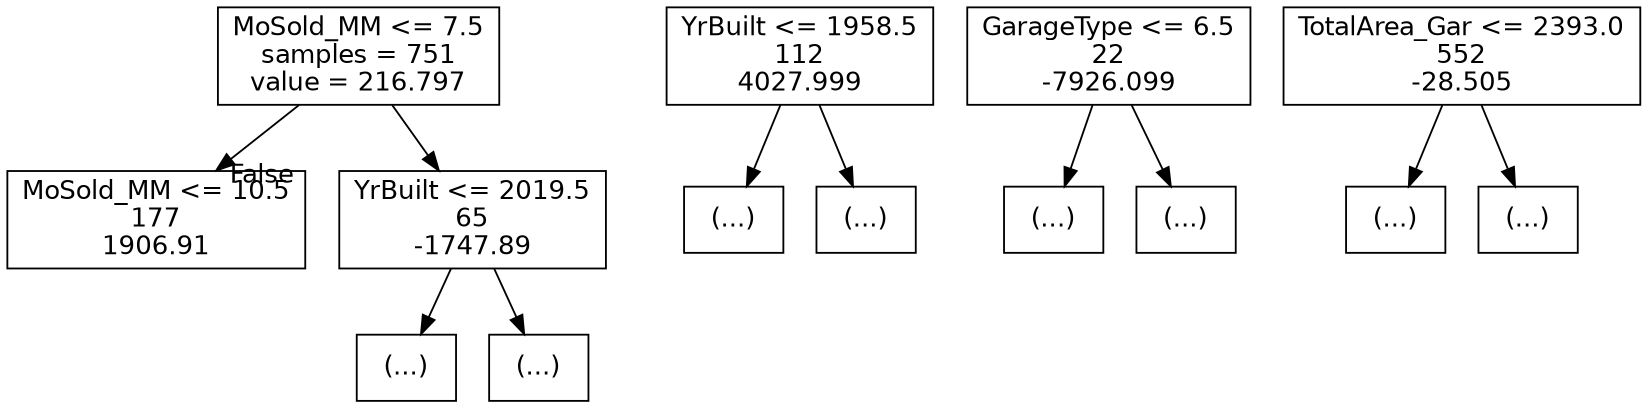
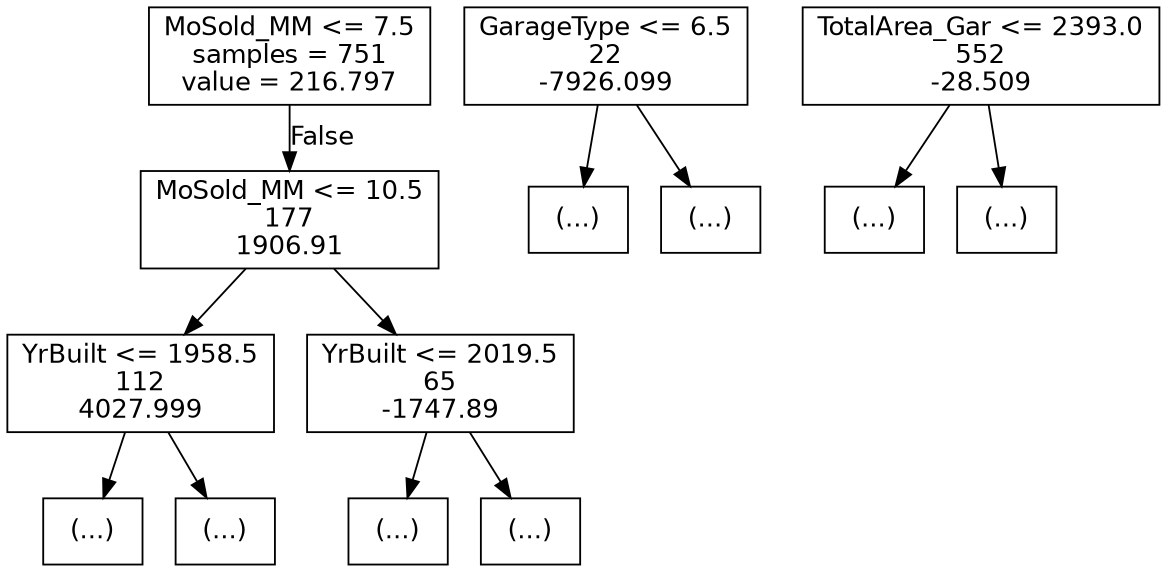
node "TotalArea_Gar <= 2393.0 552 -28.505": label "TotalArea_Gar <= 2393.0 552 -28.505" -> "TotalArea_Gar <= 2393.0 552 -28.509"
edge "MoSold_MM <= 7.5 samples = 751 value = 216.797" -> "YrBuilt <= 2019.5 65 -1747.89": now "MoSold_MM <= 10.5 177 1906.91" -> "YrBuilt <= 2019.5 65 -1747.89"
edge "MoSold_MM <= 10.5 177 1906.91" -> "YrBuilt <= 1958.5 112 4027.999": added
